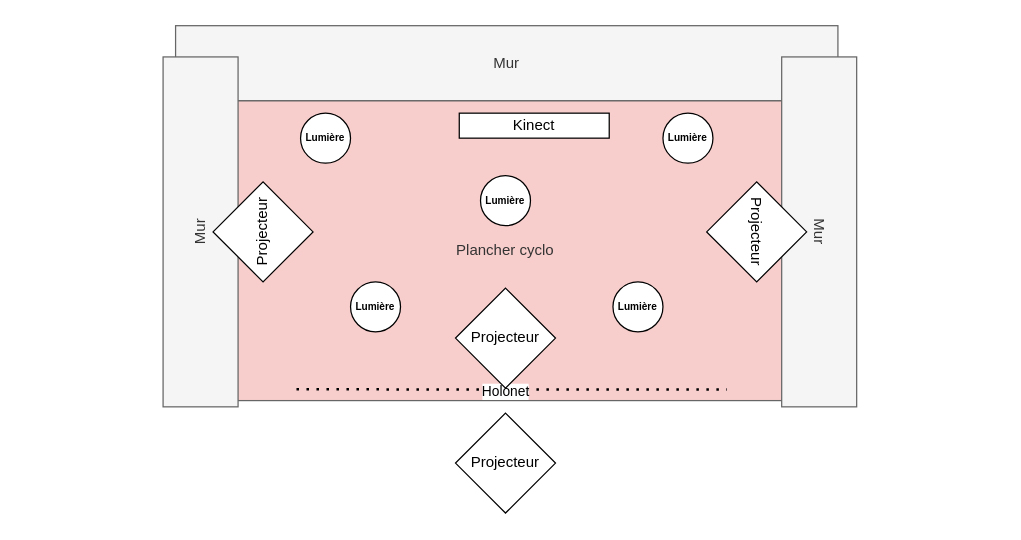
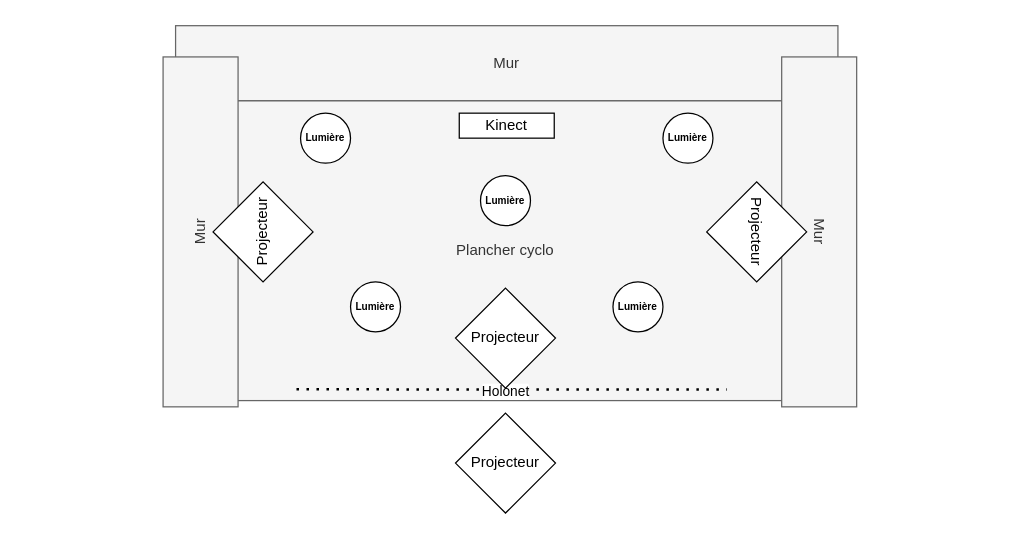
node "Kinect": size 150x25 -> 95x25
node "Plancher cyclo": fillcolor #f8cecc -> #f5f5f5
